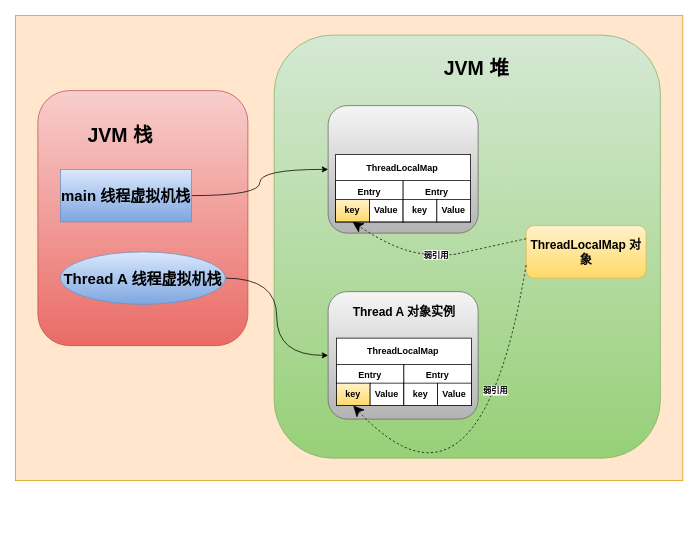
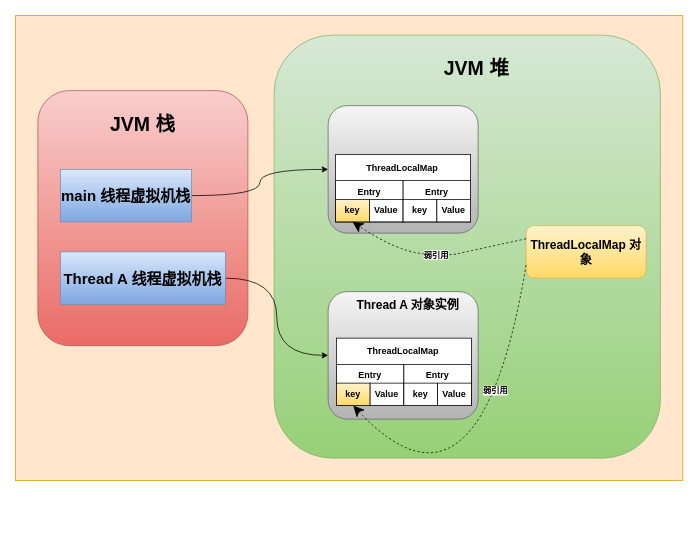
node "JVM 栈": moved (120, 135) -> (143, 124)
node "Thread A 线程虚拟机栈": shape ellipse -> rectangle
node "Thread A 对象实例": moved (404, 312) -> (408, 304)
